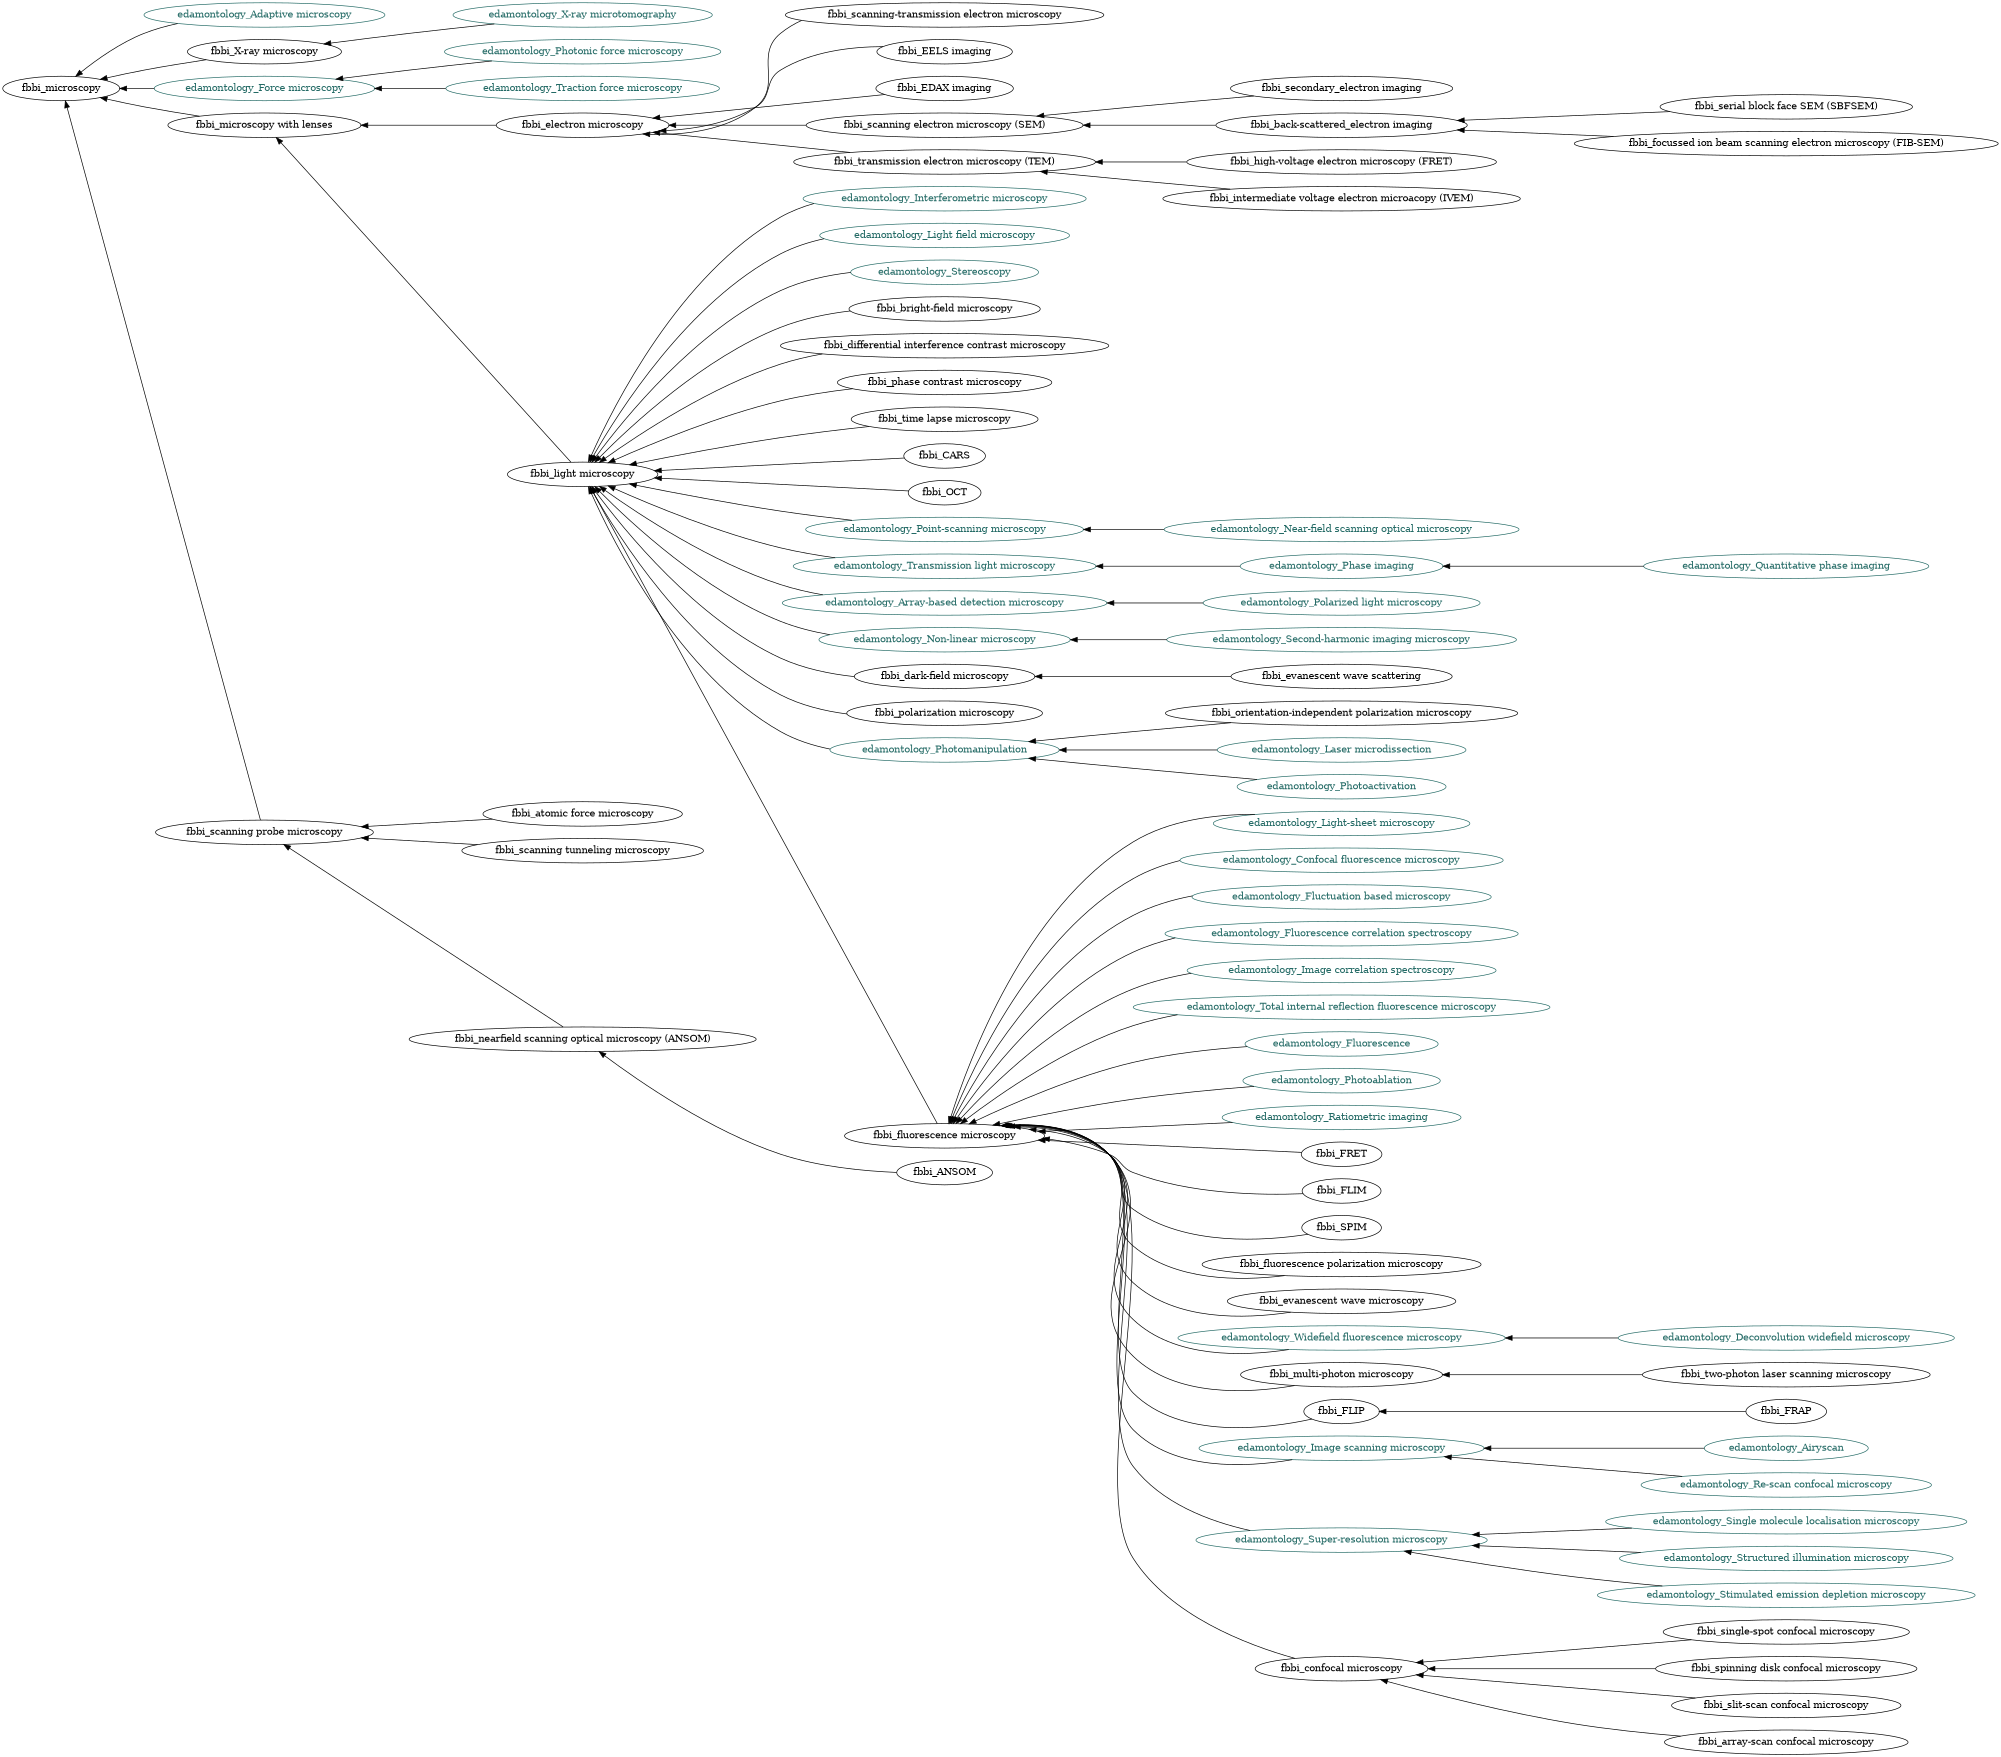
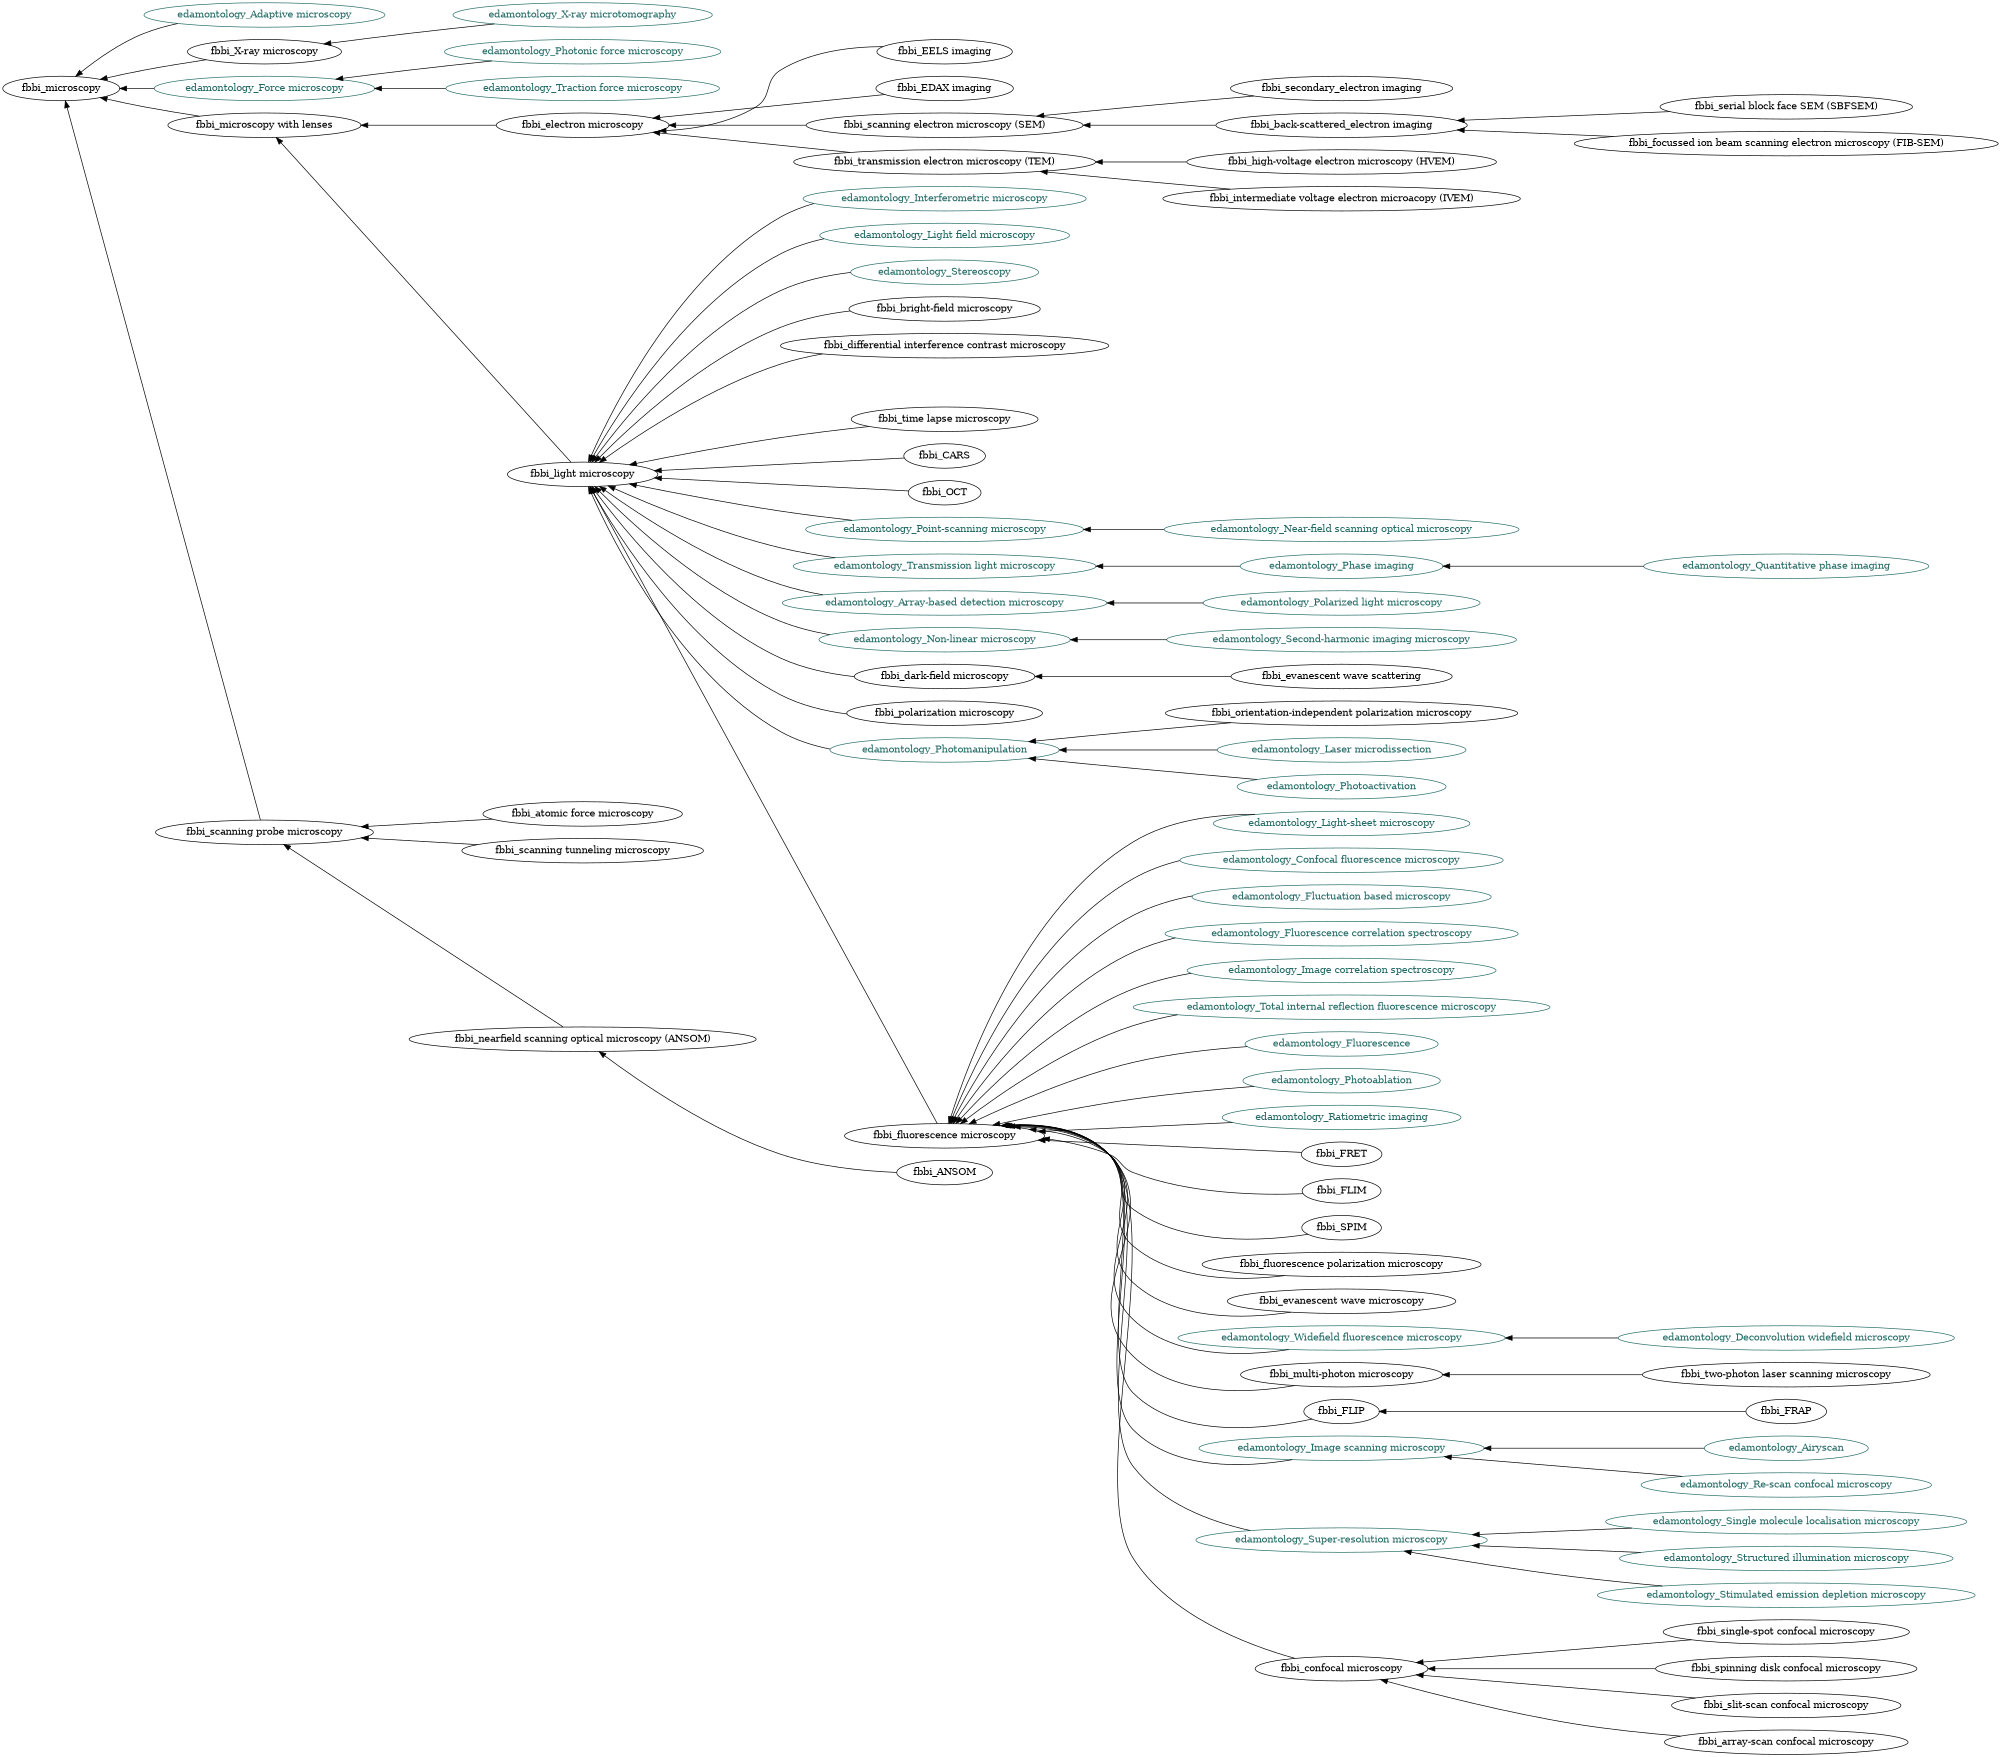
node "fbbi_scanning-transmission electron microscopy": removed
node "fbbi_high-voltage electron microscopy (FRET)": label "fbbi_high-voltage electron microscopy (FRET)" -> "fbbi_high-voltage electron microscopy (HVEM)"
node "fbbi_phase contrast microscopy": removed
